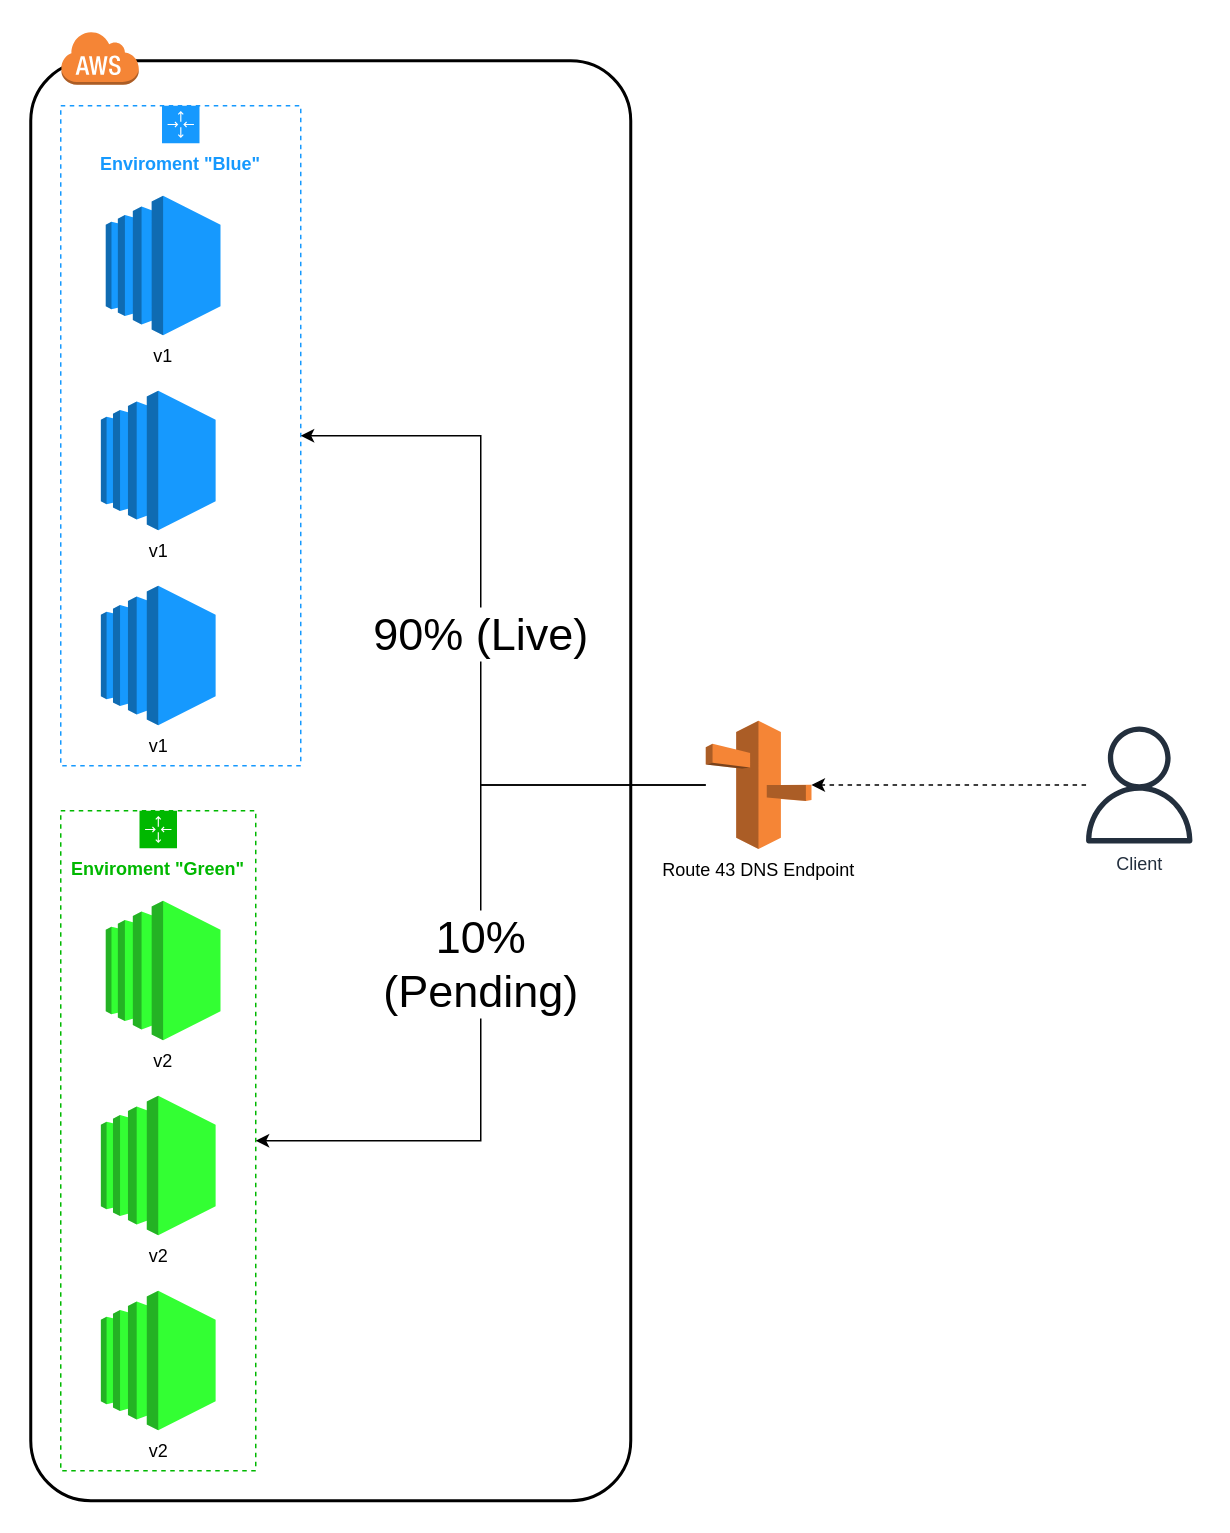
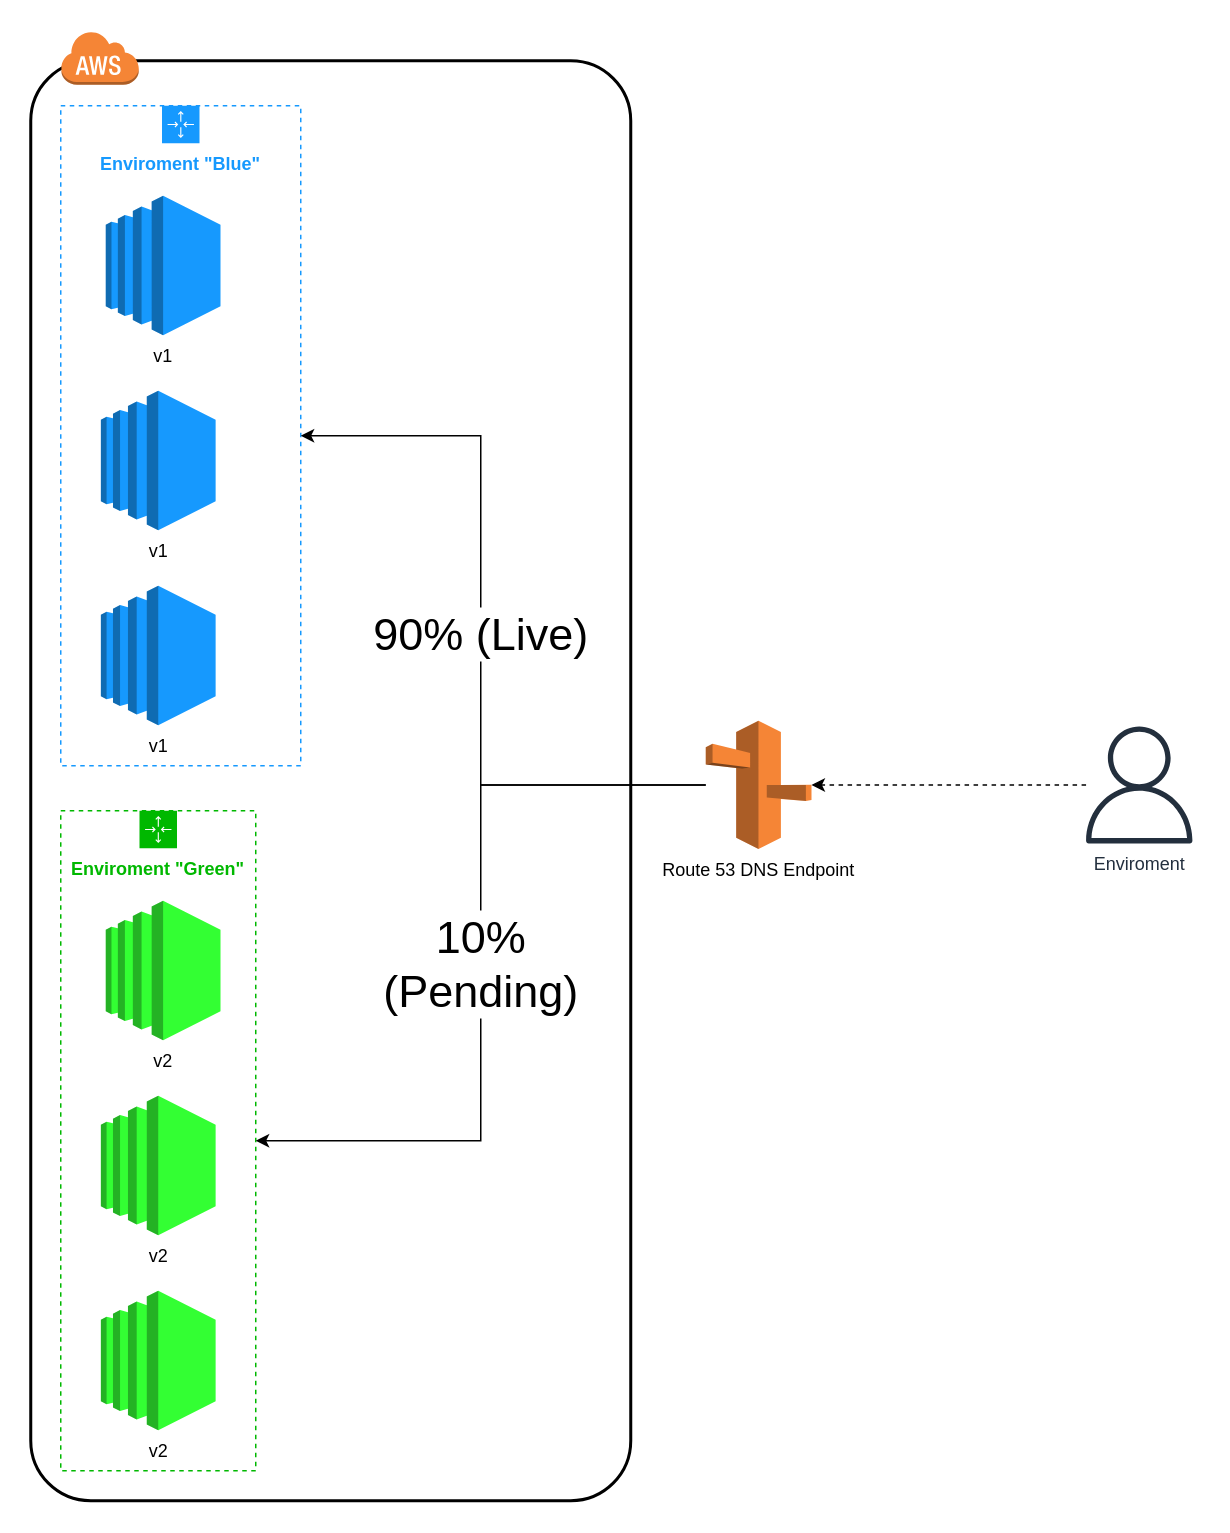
node "Client": label "Client" -> "Enviroment"
node "Route 43 DNS Endpoint": label "Route 43 DNS Endpoint" -> "Route 53 DNS Endpoint"
